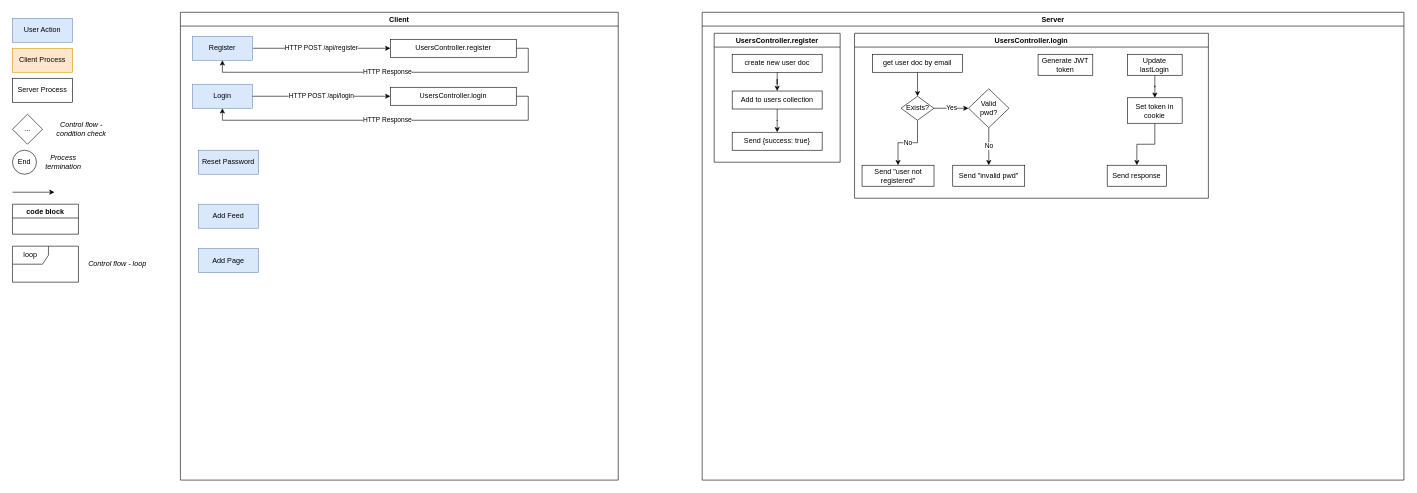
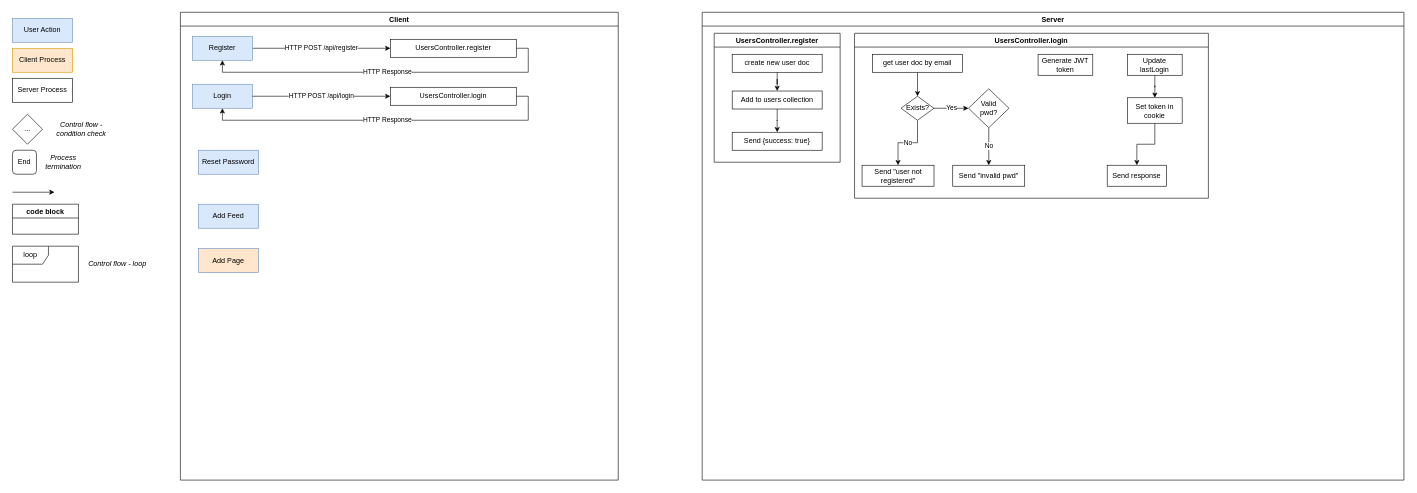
node "End": shape ellipse -> rounded rectangle
node "Add Page": fillcolor #dae8fc -> #ffe6cc
